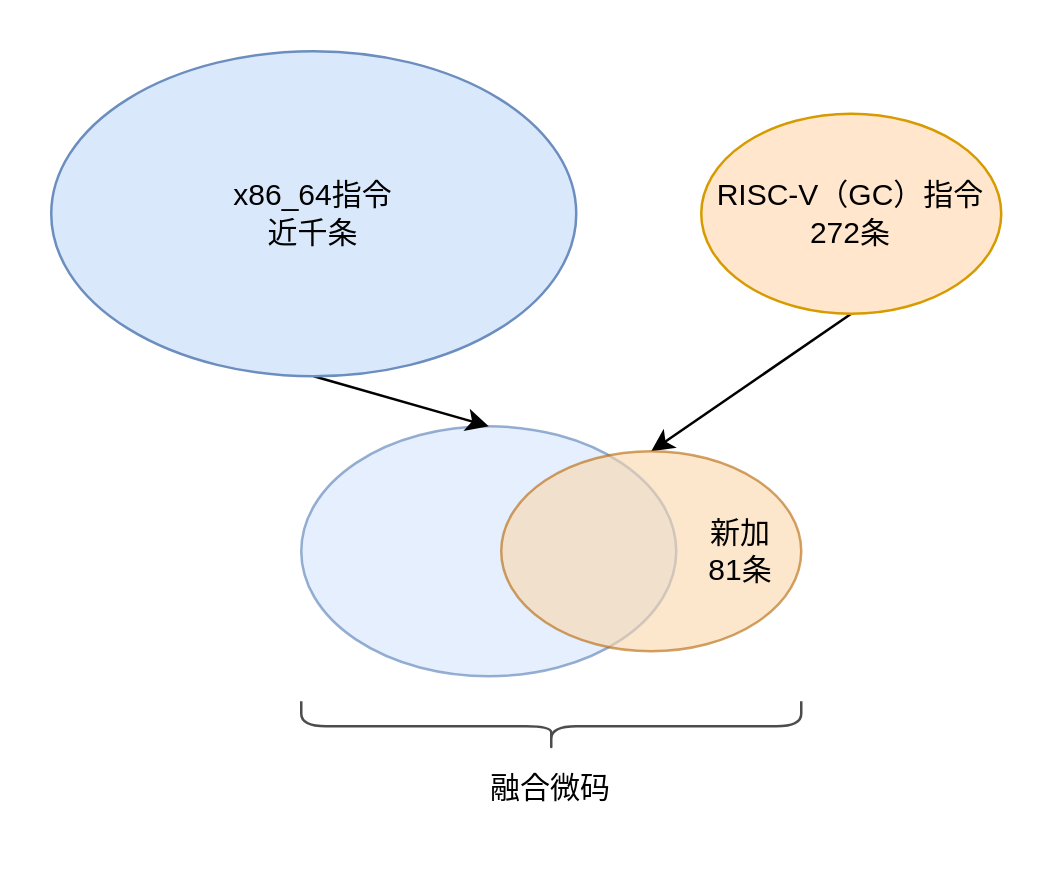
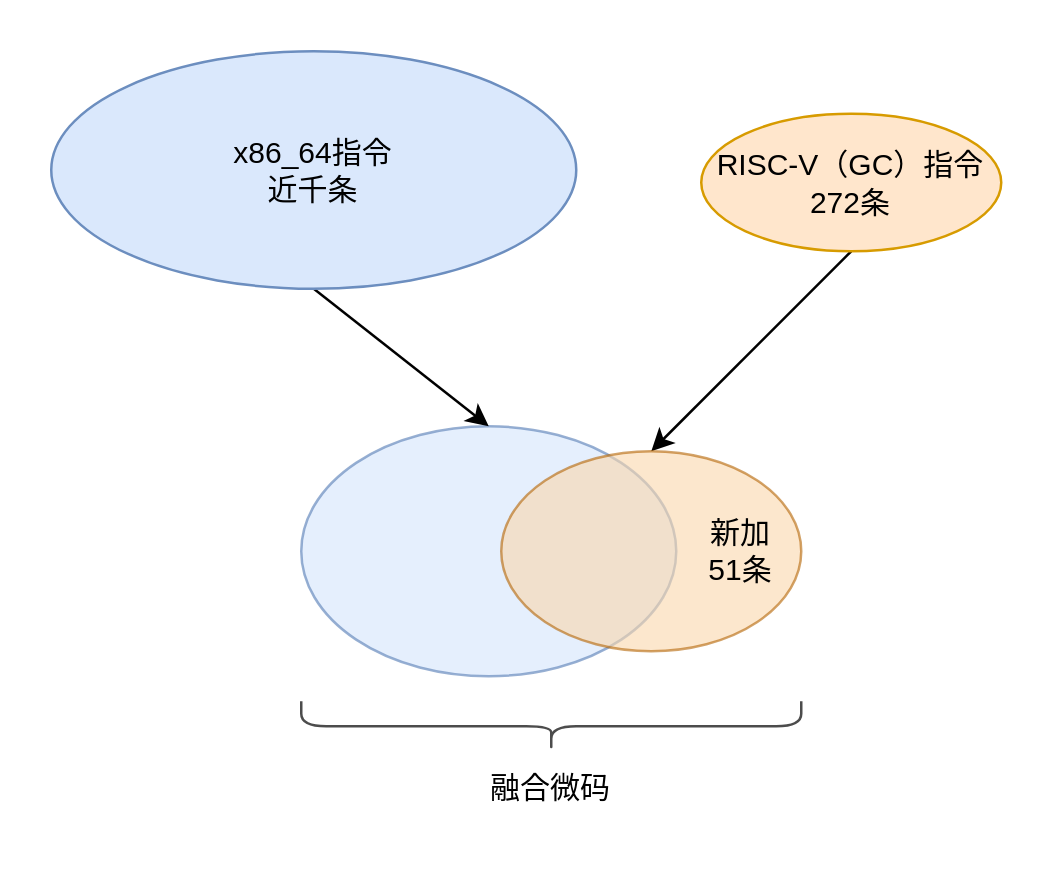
node "x86_64指令 近千条": size 525x325 -> 525x238
node "RISC-V（GC）指令 272条": size 300x200 -> 300x138
node "新加 81条": label "新加 81条" -> "新加 51条"
